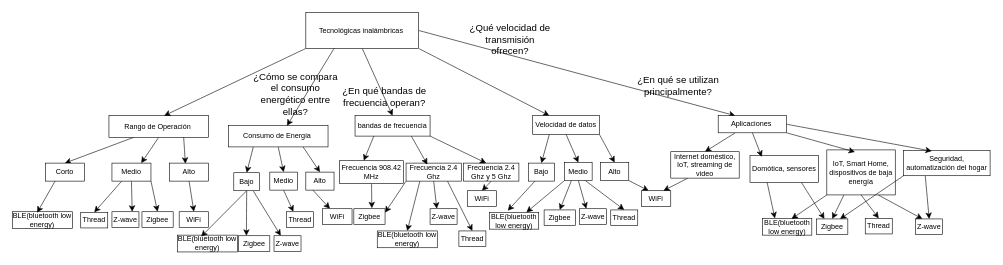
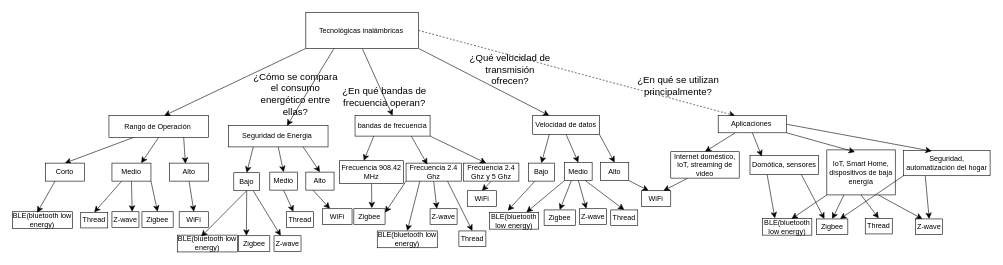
node "¿Qué velocidad de transmisión ofrecen?": moved (510, 39) -> (510, 69)
edge "Tecnológicas inalámbricas" -> "Aplicaciones": style solid -> dashed
node "Consumo de Energia": label "Consumo de Energia" -> "Seguridad de Energia"
node "Domótica, sensores": size 68x27 -> 68x19
